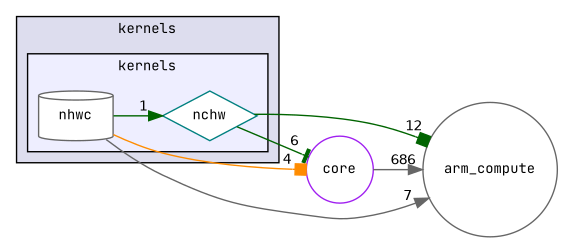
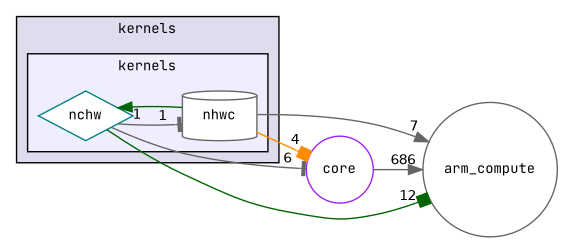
edge "nchw" -> "nhwc": added
edge "nchw" -> "core": color darkgreen -> gray40
